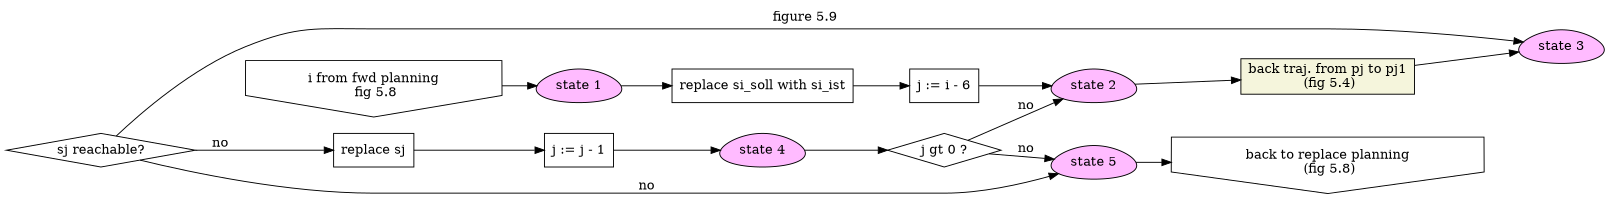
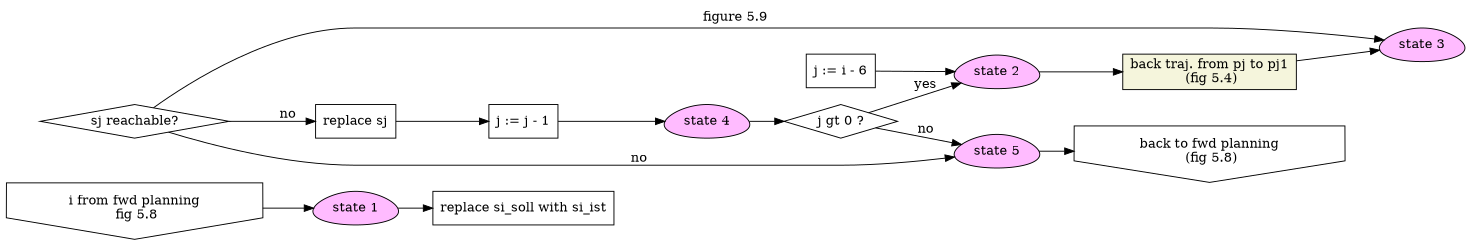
edge "replace si_soll with si_ist" -> "j := i - 6": removed
edge "j gt 0 ?" -> "state 2": label "no" -> "yes"
node "back to replace planning (fig 5.8)": label "back to replace planning (fig 5.8)" -> "back to fwd planning (fig 5.8)"
